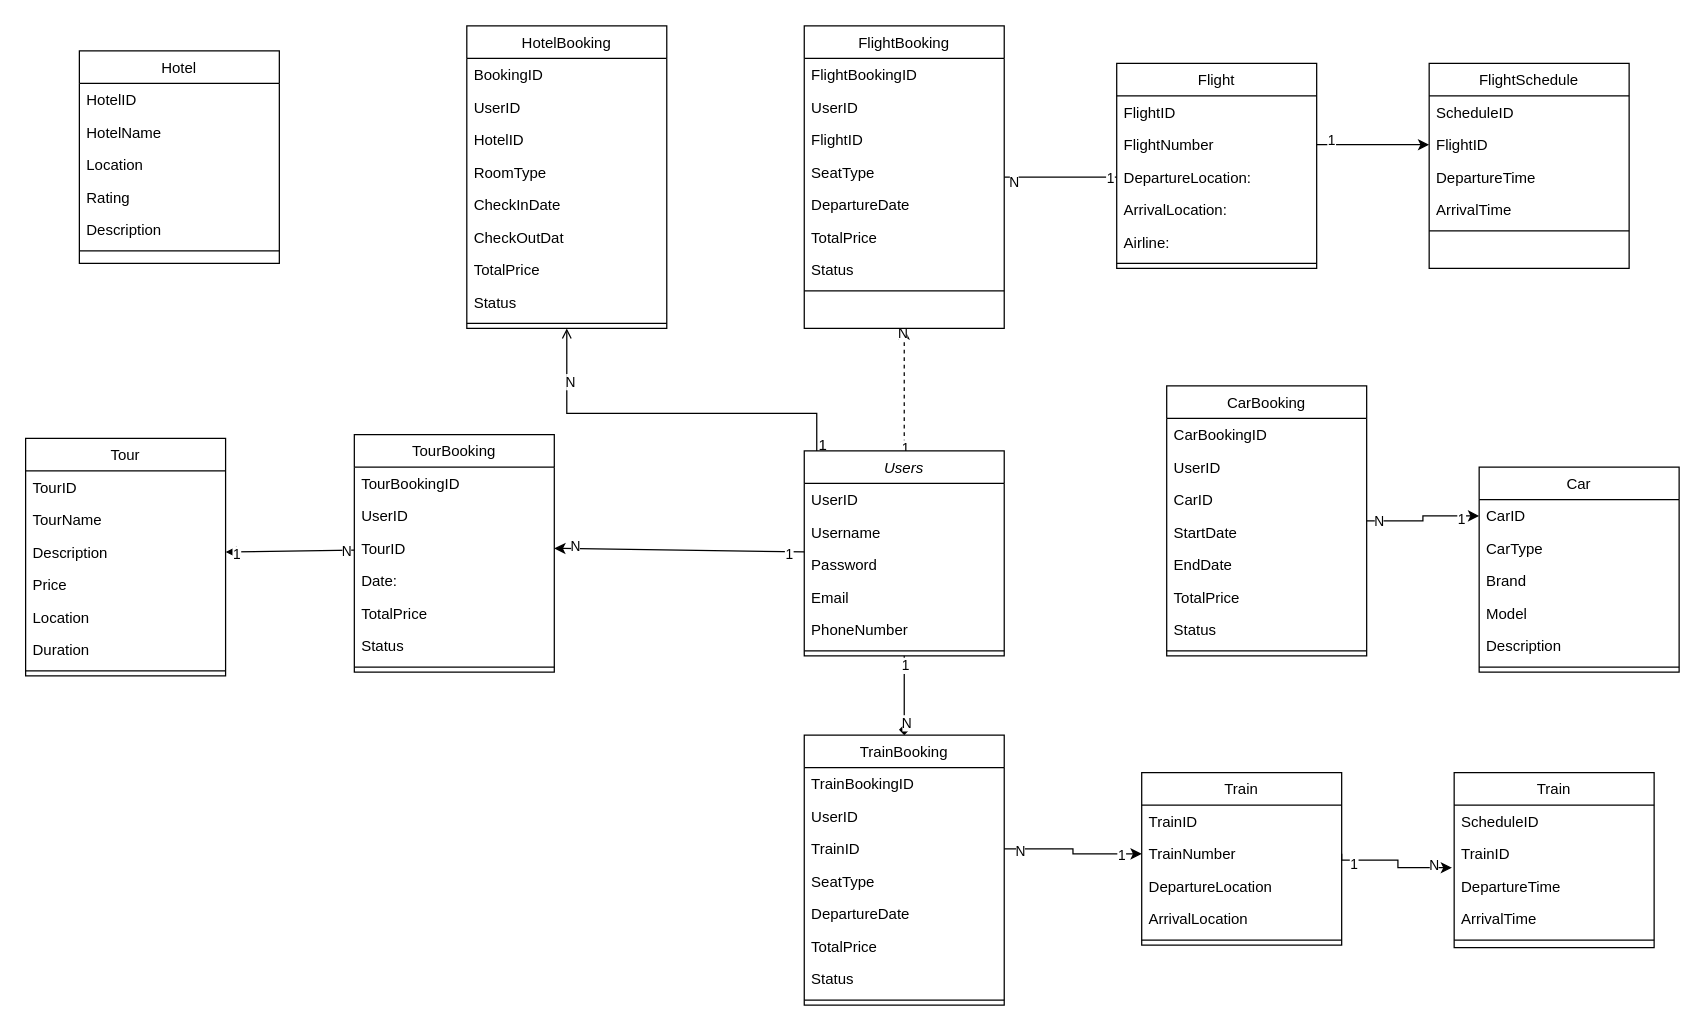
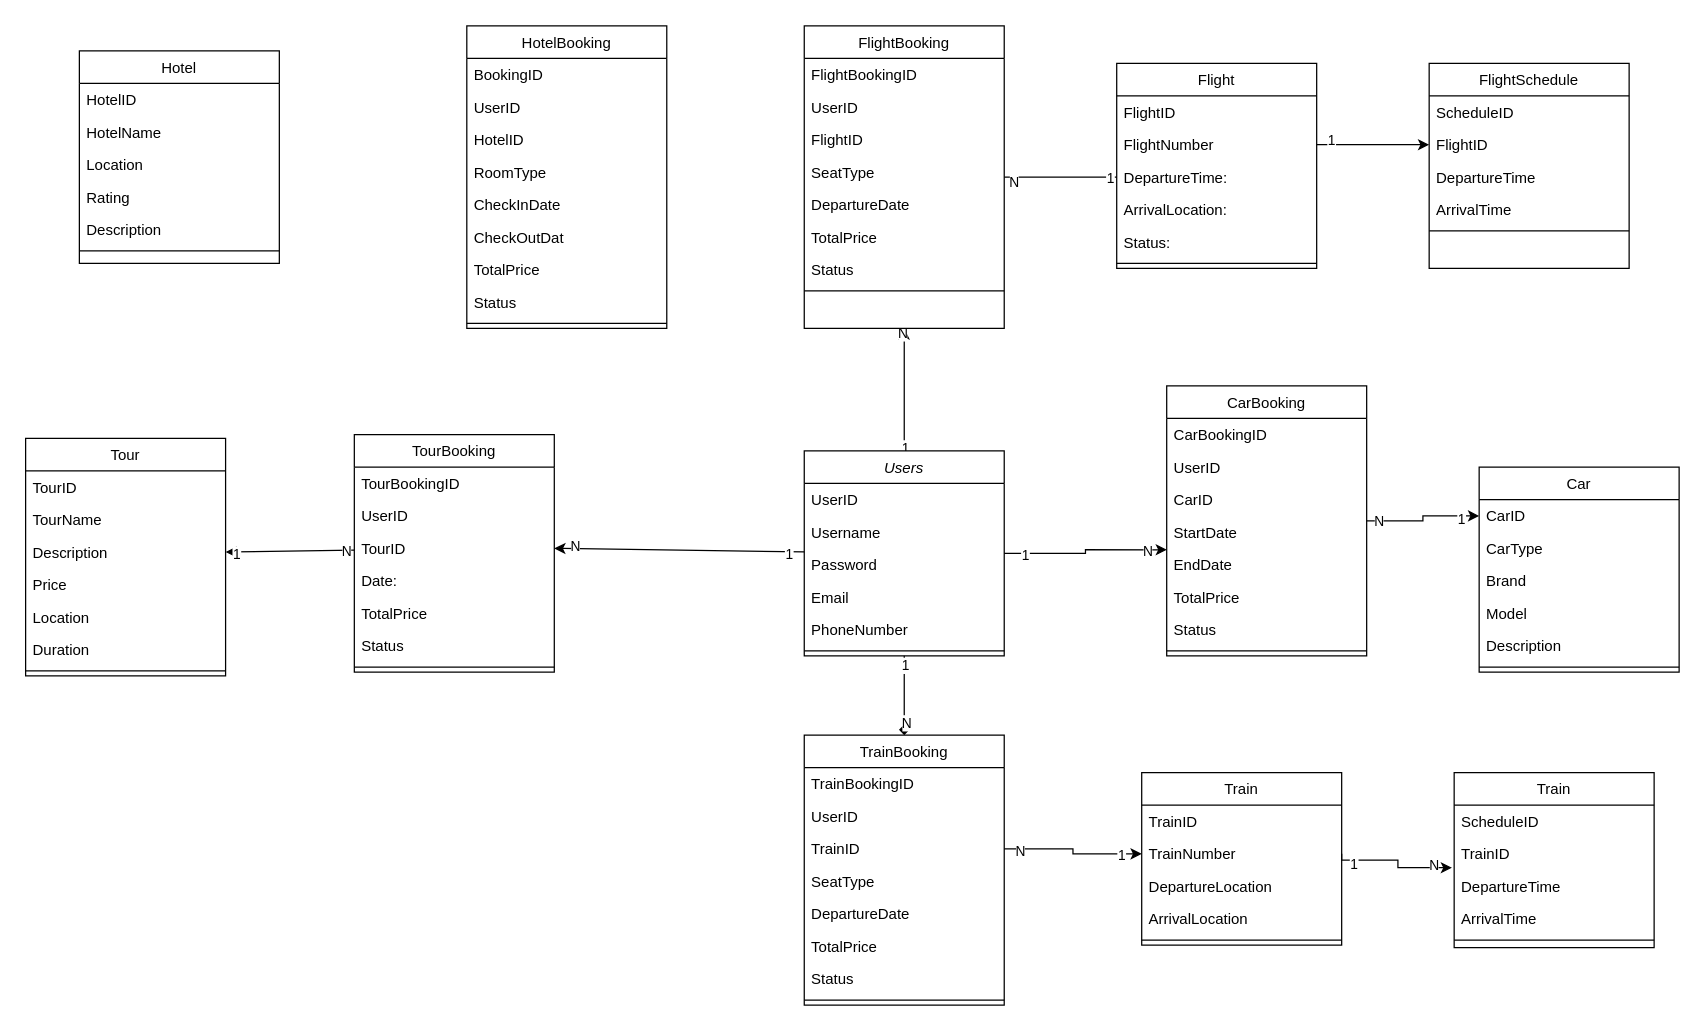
node "DepartureLocation:": label "DepartureLocation:" -> "DepartureTime:"
node "Airline:": label "Airline:" -> "Status:"
edge "Users" -> "FlightBooking": style dashed -> solid
edge "Users" -> "HotelBooking": removed, labels "1", "N"
edge "Users" -> "StartDate": added, labels "1", "N"
